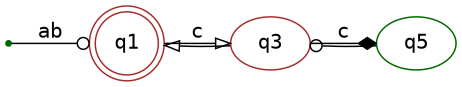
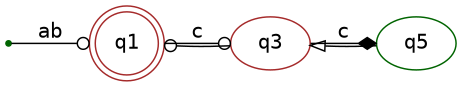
edge "q1" -> "q3": arrowhead onormal -> odot
edge "q3" -> "q1": arrowhead onormal -> odot
edge "q5" -> "q3": arrowhead odot -> onormal
